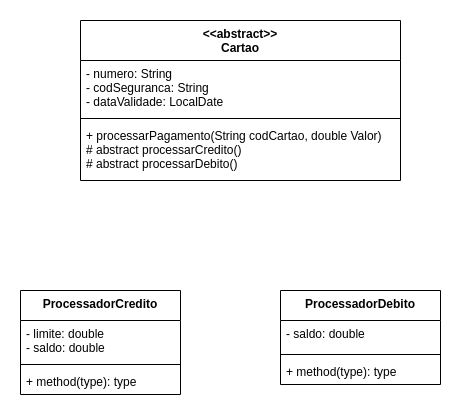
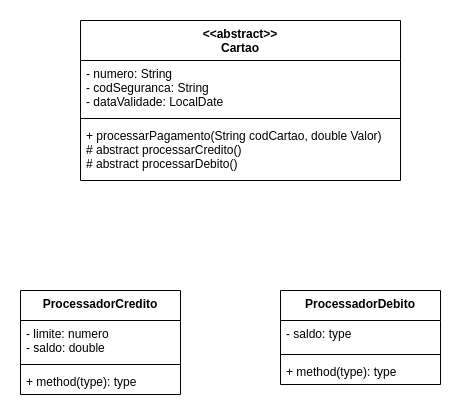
node "- limite: double - saldo: double": label "- limite: double - saldo: double" -> "- limite: numero - saldo: double"
node "- saldo: double": label "- saldo: double" -> "- saldo: type"
